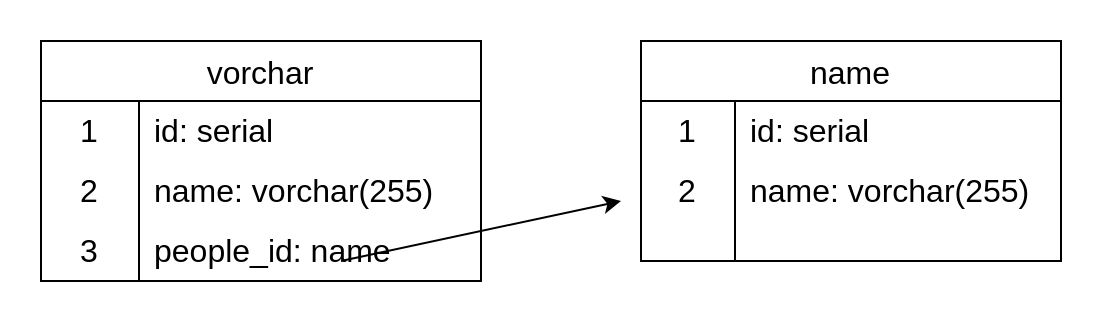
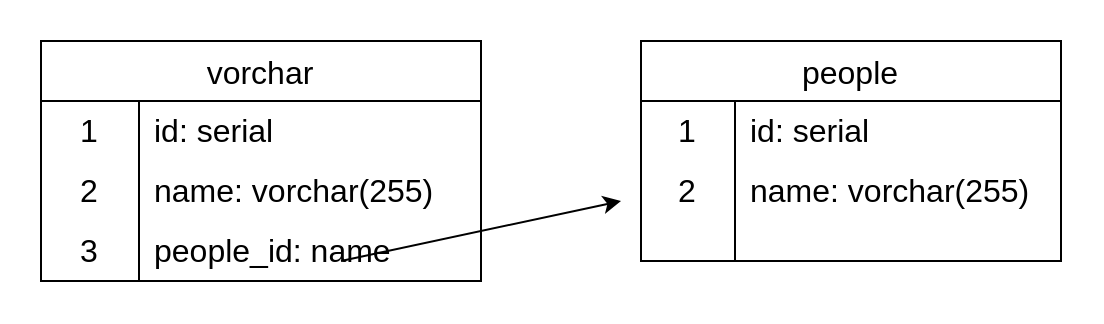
node "name": label "name" -> "people"
